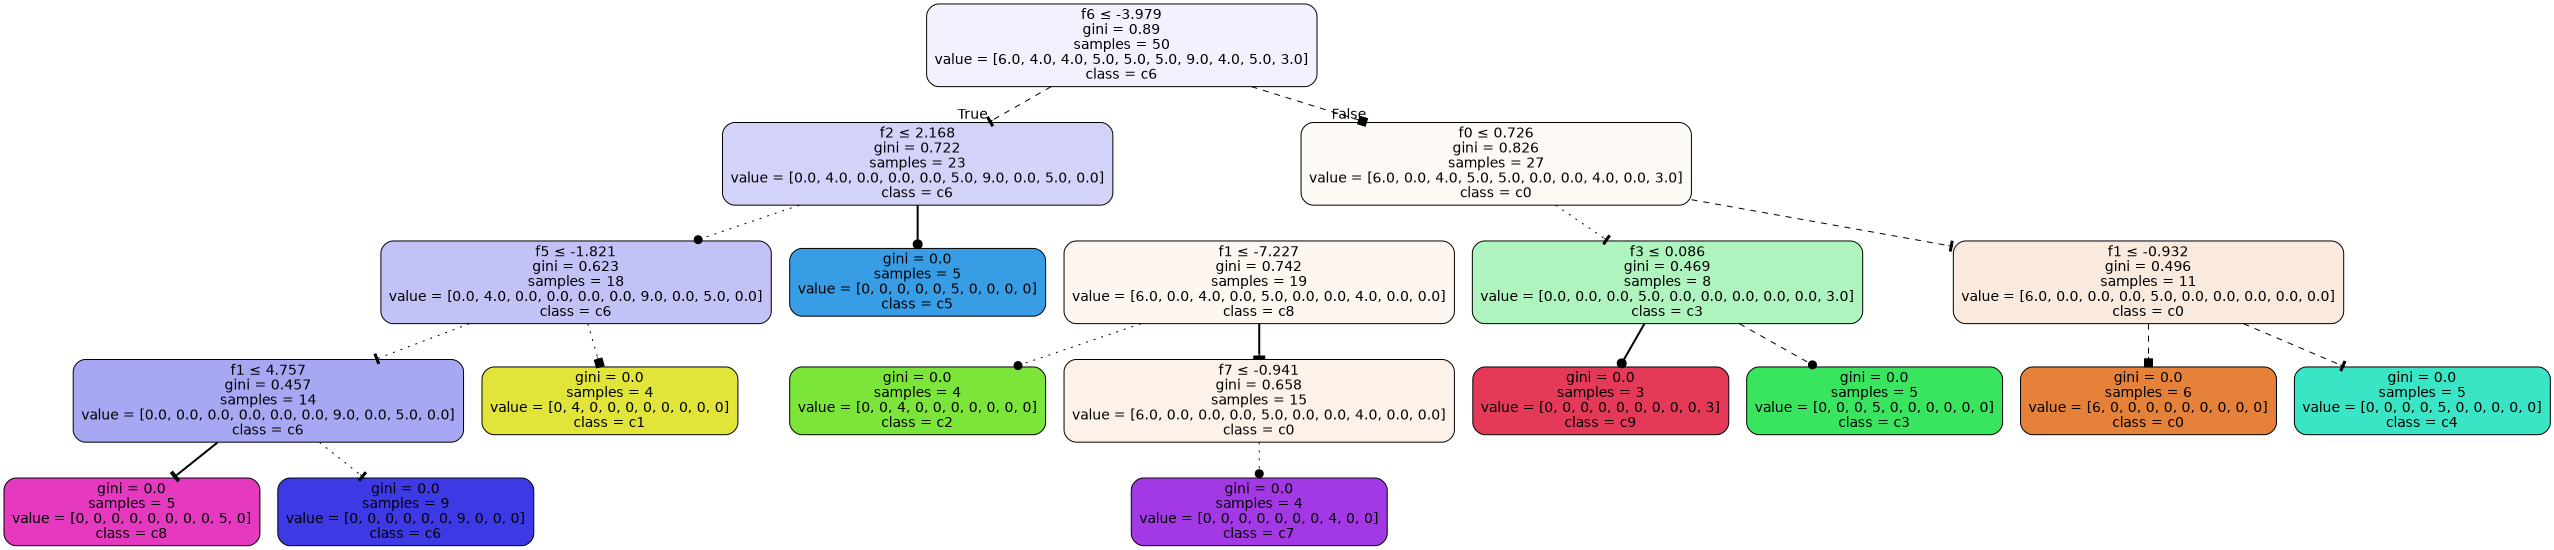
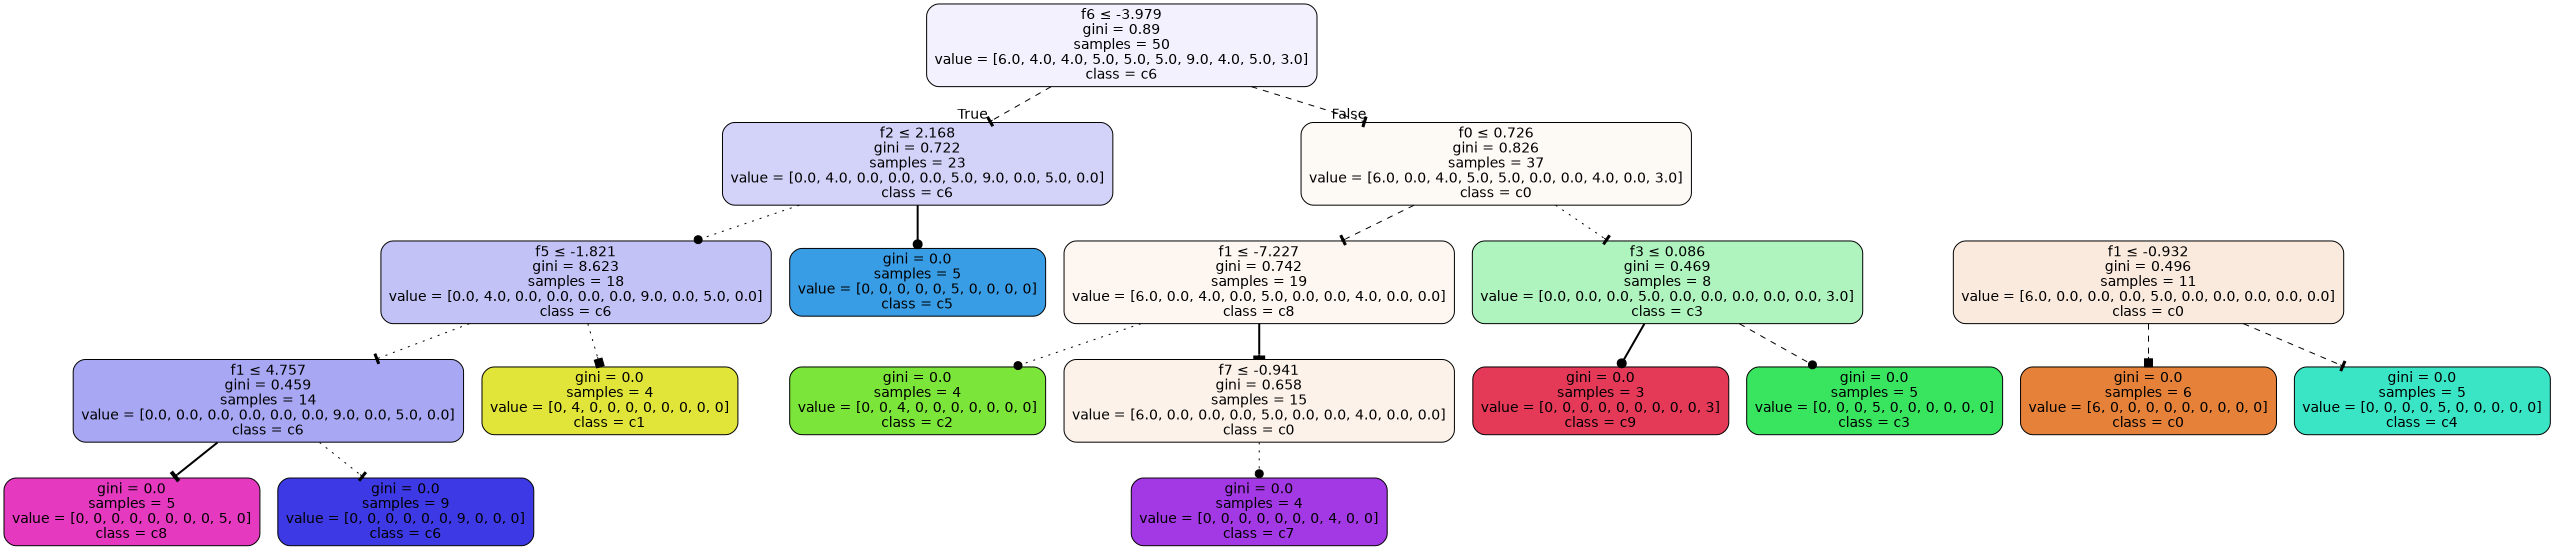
edge "f6 ≤ -3.979" -> "f0 ≤ 0.726": arrowhead box -> tee
node "f0 ≤ 0.726": text "samples = 27" -> "samples = 37"
edge "f0 ≤ 0.726" -> "f1 ≤ -0.932": now "f0 ≤ 0.726" -> "f1 ≤ -7.227"
node "f5 ≤ -1.821": text "gini = 0.623" -> "gini = 8.623"
node "f1 ≤ 4.757": text "gini = 0.457" -> "gini = 0.459"
